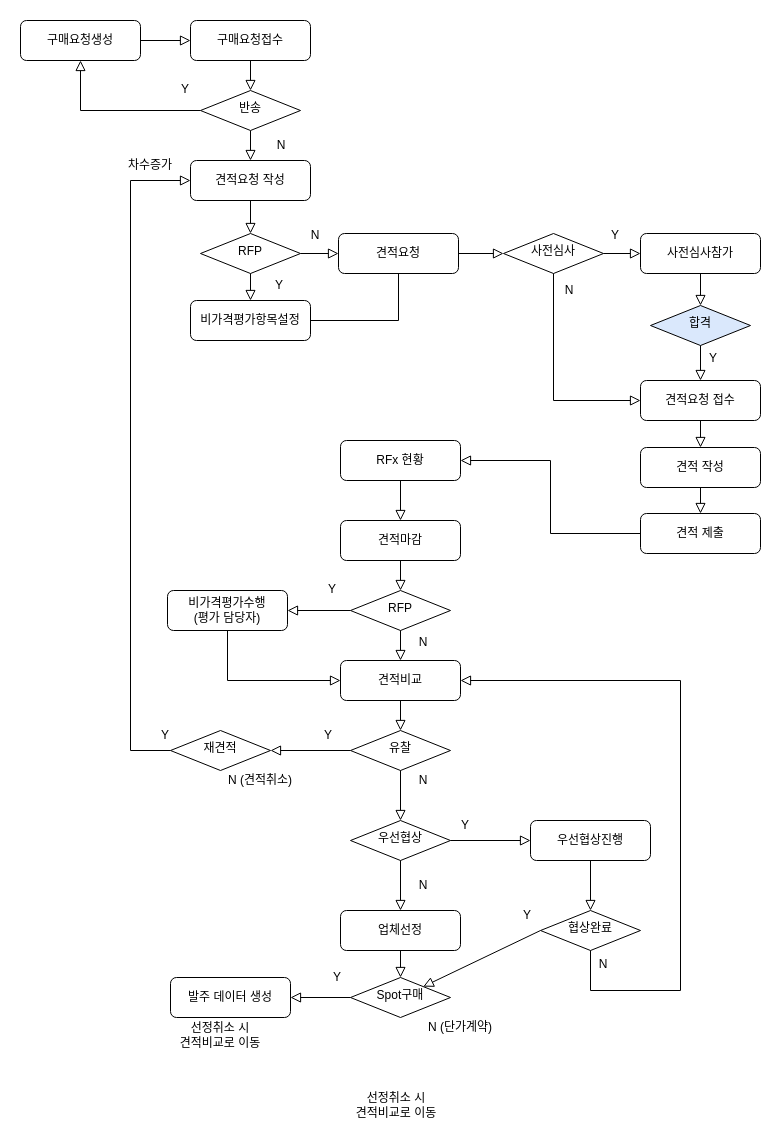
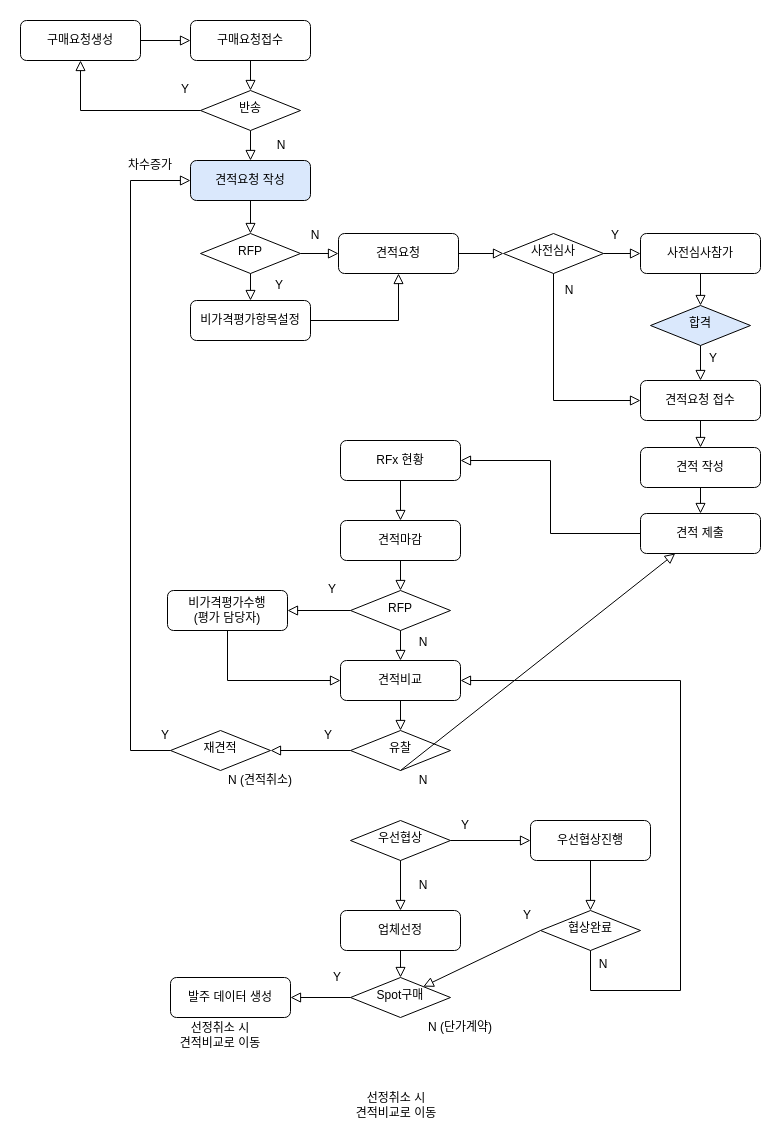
node "견적요청 작성": fillcolor #ffffff -> #dae8fc
edge "견적요청" -- "비가격평가항목설정": arrowhead none -> block
edge "유찰" -> "우선협상": now "유찰" -> "견적 제출"
